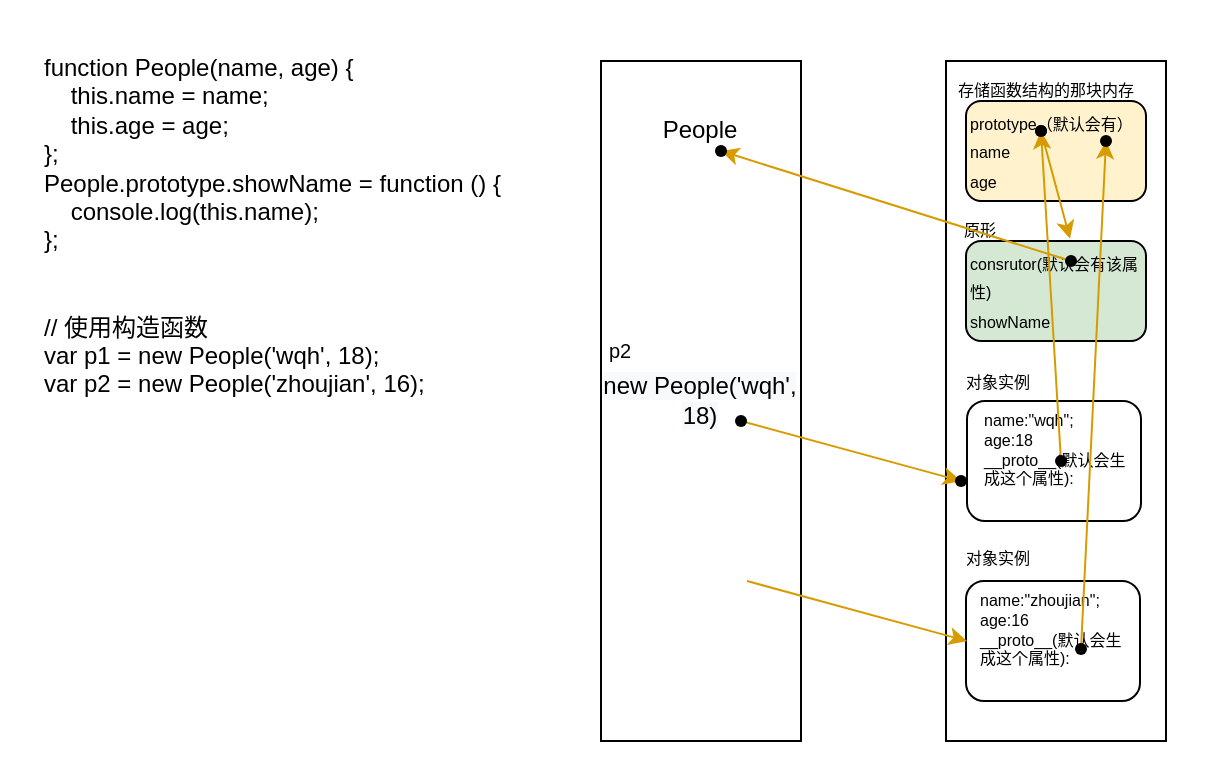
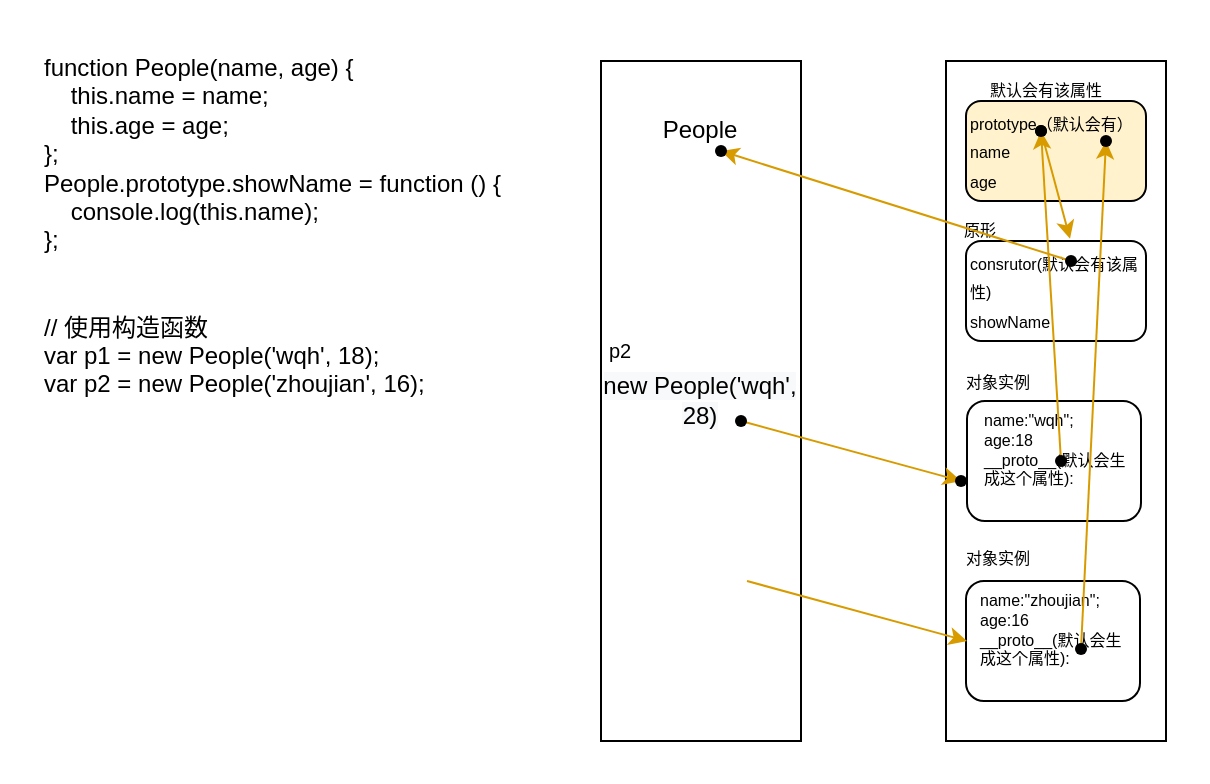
node "存储函数结构的那块内存": label "存储函数结构的那块内存" -> "默认会有该属性"
node "consrutor(默认会有该属性) showName": fillcolor #d5e8d4 -> #ffffff
node "new People('wqh', 18)": label "new People('wqh', 18)" -> "new People('wqh', 28)"
